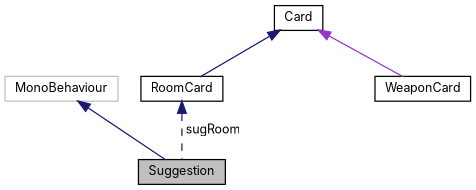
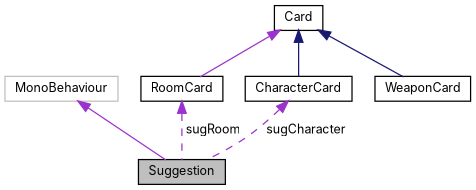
edge "WeaponCard" -> "Card": color darkorchid3 -> midnightblue
edge "RoomCard" -> "Card": color midnightblue -> darkorchid3
node "CharacterCard": added
edge "Suggestion" -> "MonoBehaviour": color midnightblue -> darkorchid3
edge "Suggestion" -> "RoomCard": color midnightblue -> darkorchid3
